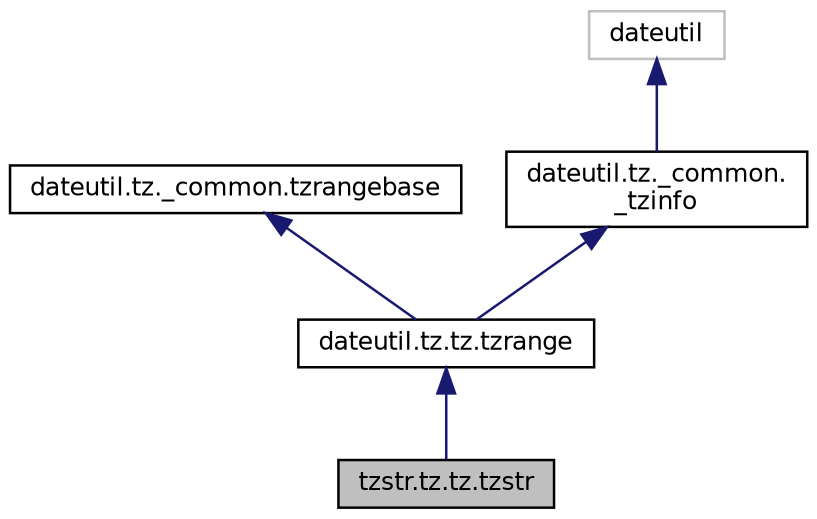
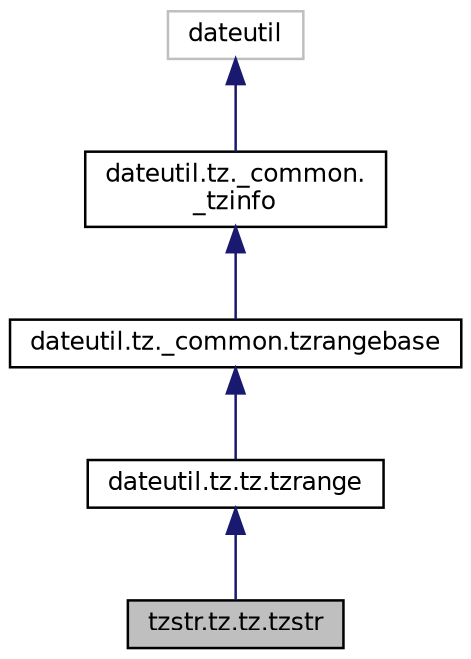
edge "dateutil.tz.tz.tzrange" -> "dateutil.tz._common. _tzinfo": now "dateutil.tz._common.tzrangebase" -> "dateutil.tz._common. _tzinfo"
